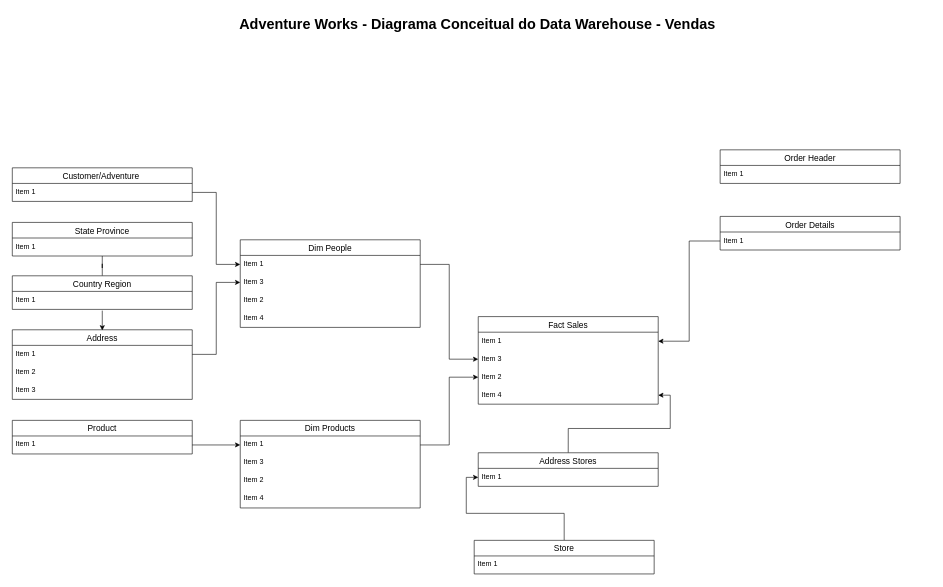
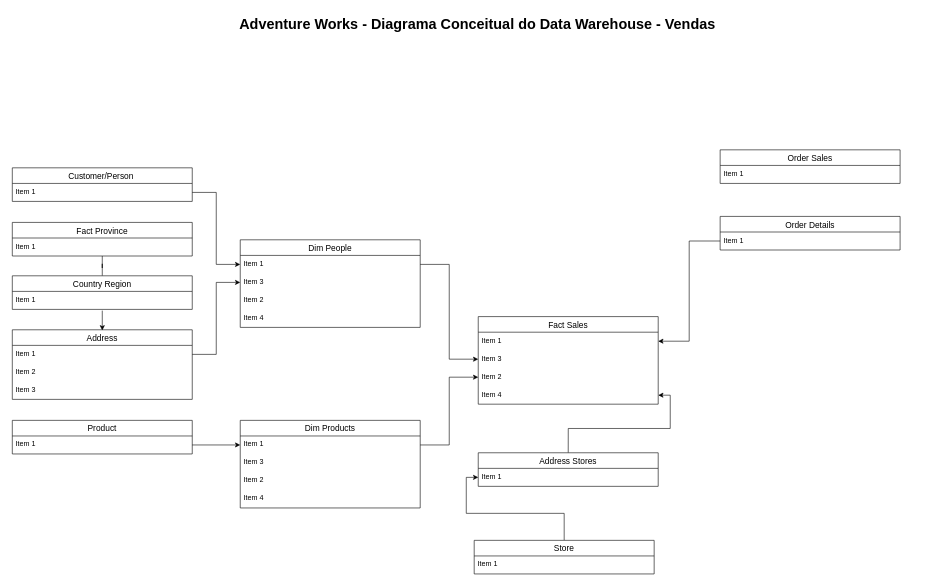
node "Order Header": label "Order Header" -> "Order Sales"
node "Customer/Adventure": label "Customer/Adventure" -> "Customer/Person"
node "State Province": label "State Province" -> "Fact Province"
